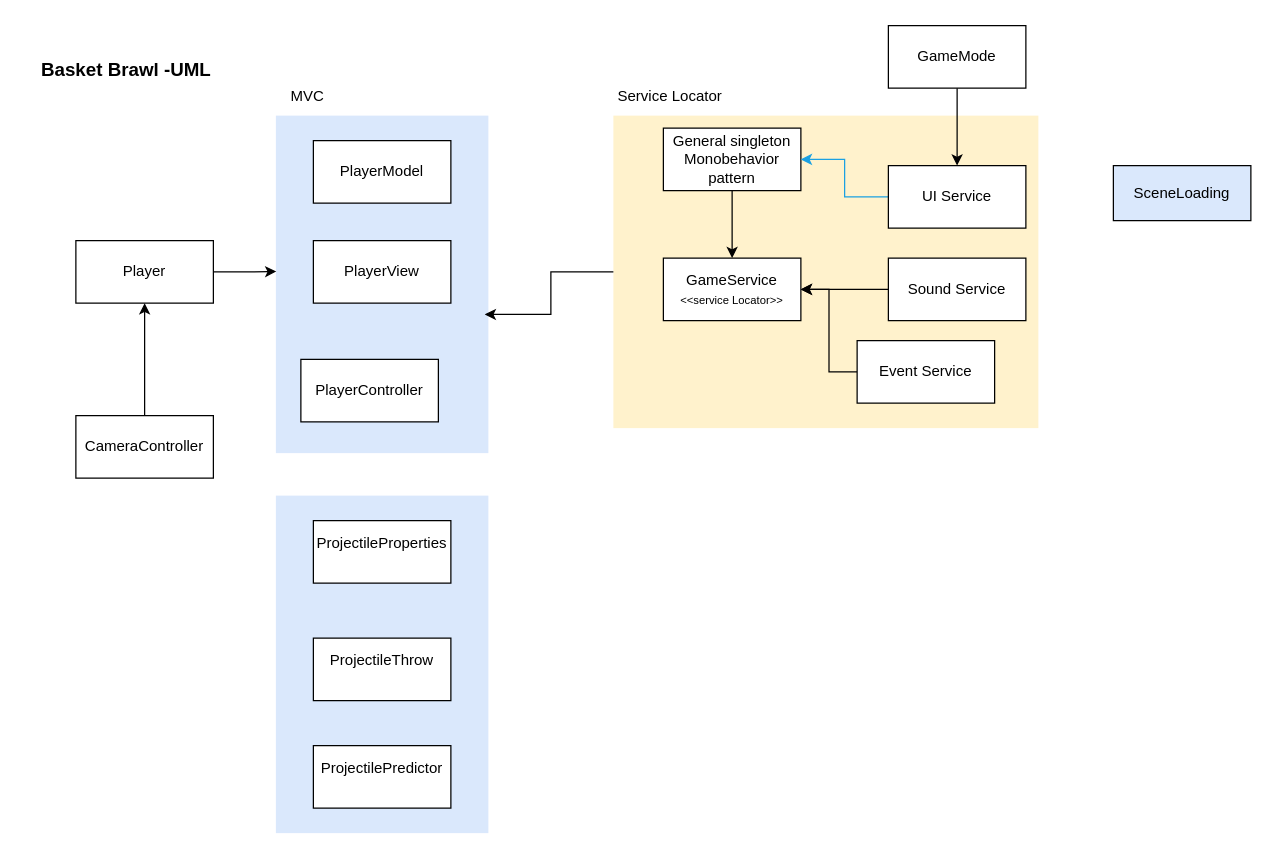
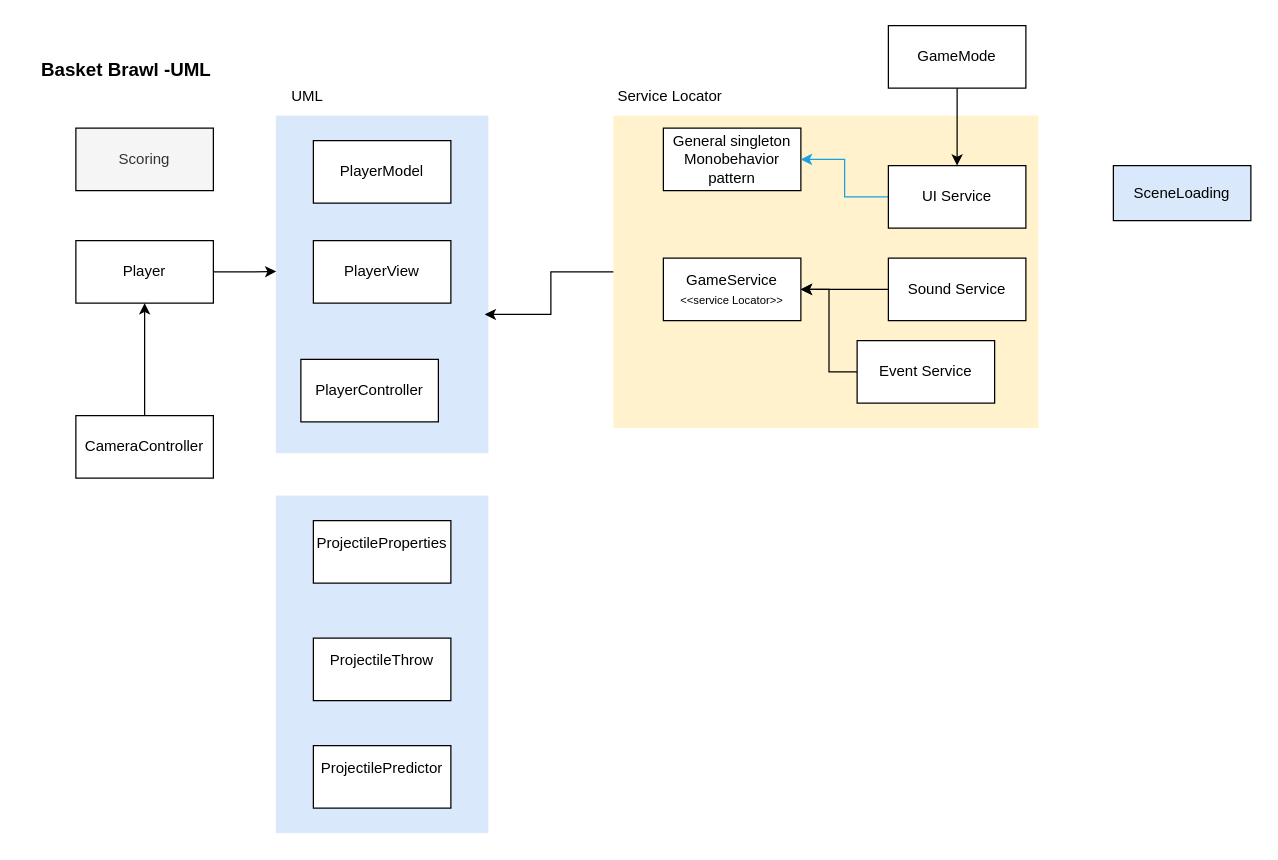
node "MVC": label "MVC" -> "UML"
node "Scoring": added
edge "General singleton Monobehavior pattern" -> "GameService <<service Locator>>": removed
